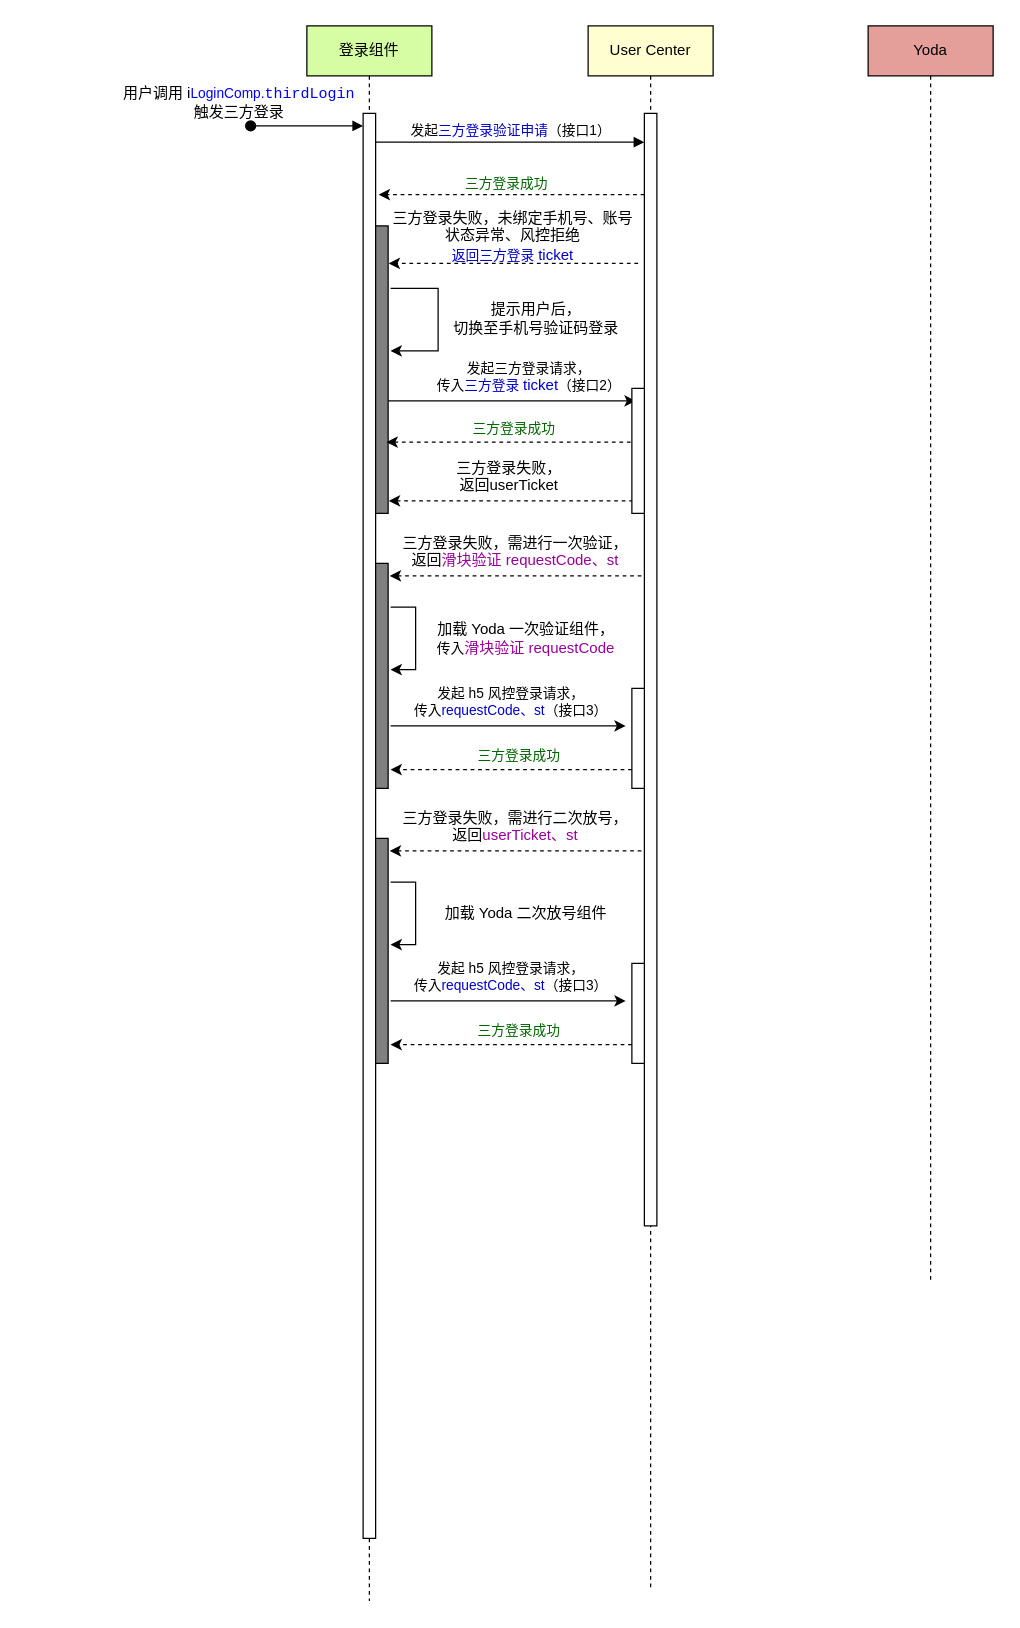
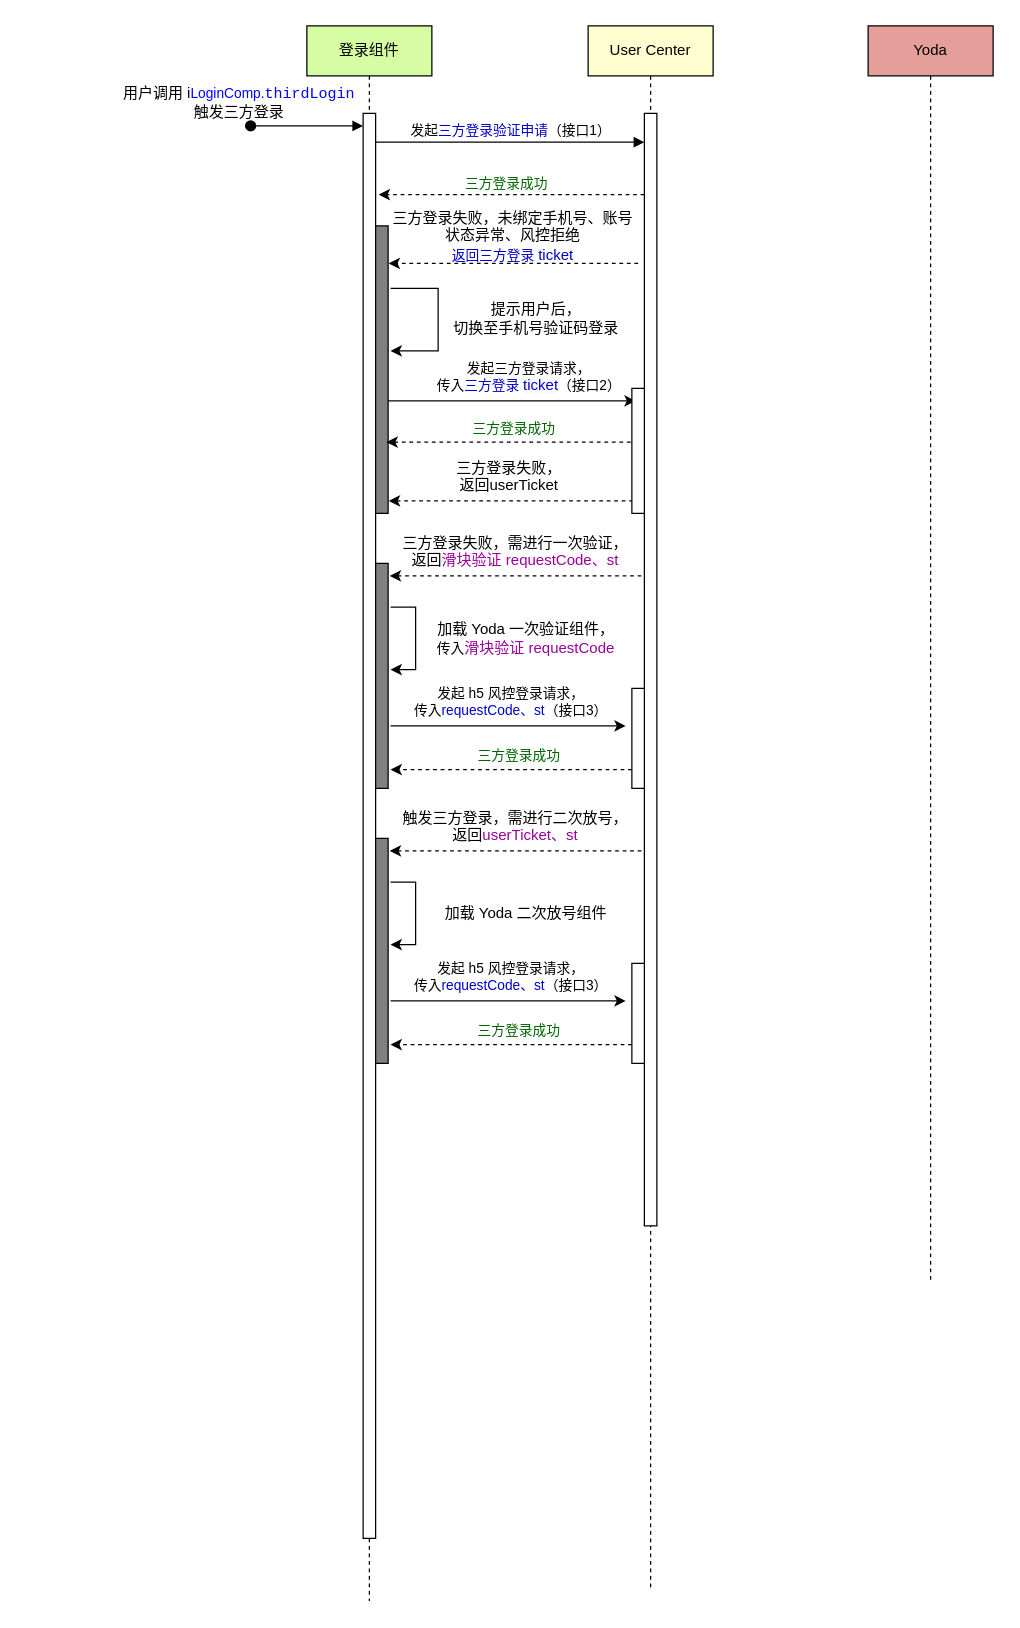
node "三方登录失败，需进行二次放号， 返回userTicket、st": label "三方登录失败，需进行二次放号， 返回userTicket、st" -> "触发三方登录，需进行二次放号， 返回userTicket、st"
